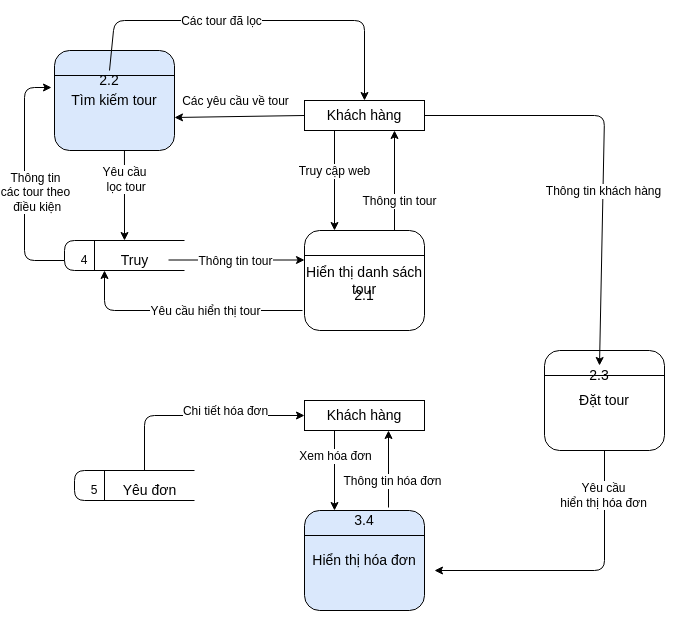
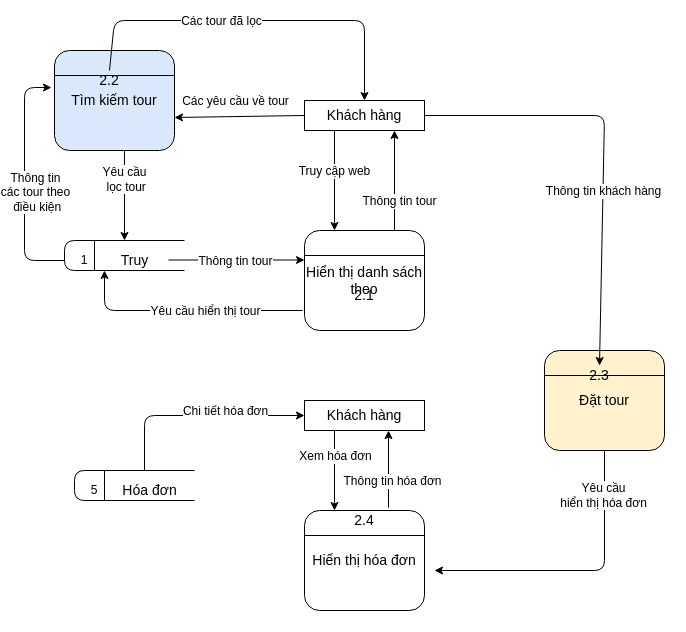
node "4": label "4" -> "1"
node "Hiển thị danh sách tour": label "Hiển thị danh sách tour" -> "Hiển thị danh sách theo"
node "Đặt tour": fillcolor #ffffff -> #fff2cc
node "Yêu đơn": label "Yêu đơn" -> "Hóa đơn"
node "3.4": label "3.4" -> "2.4"
node "Hiển thị hóa đơn": fillcolor #dae8fc -> #ffffff
